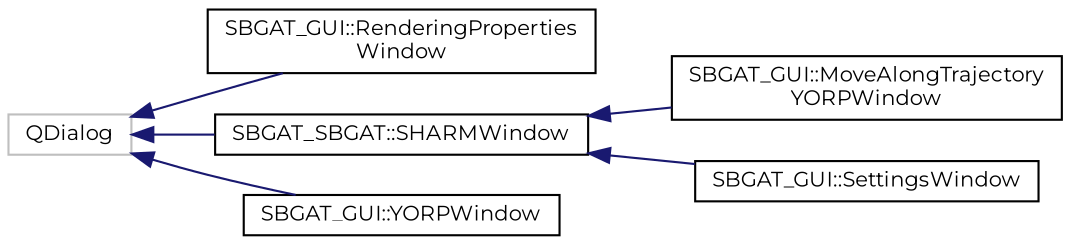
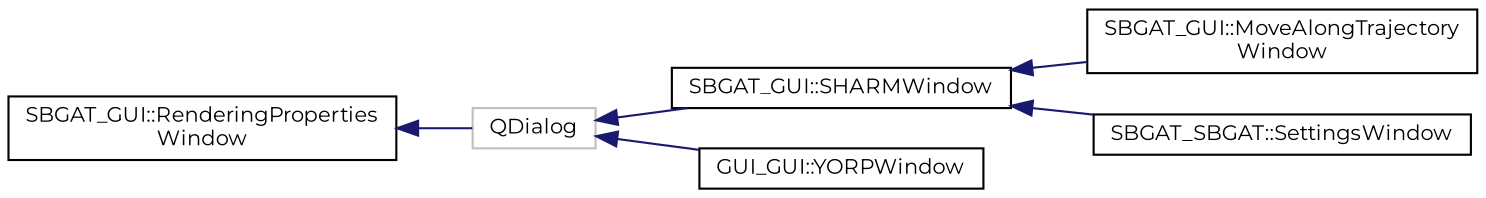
node "SBGAT_GUI::MoveAlongTrajectory YORPWindow": label "SBGAT_GUI::MoveAlongTrajectory YORPWindow" -> "SBGAT_GUI::MoveAlongTrajectory Window"
edge "SBGAT_GUI::RenderingProperties Window" -> "QDialog": reversed
node "SBGAT_SBGAT::SHARMWindow": label "SBGAT_SBGAT::SHARMWindow" -> "SBGAT_GUI::SHARMWindow"
node "SBGAT_GUI::SettingsWindow": label "SBGAT_GUI::SettingsWindow" -> "SBGAT_SBGAT::SettingsWindow"
node "SBGAT_GUI::YORPWindow": label "SBGAT_GUI::YORPWindow" -> "GUI_GUI::YORPWindow"
